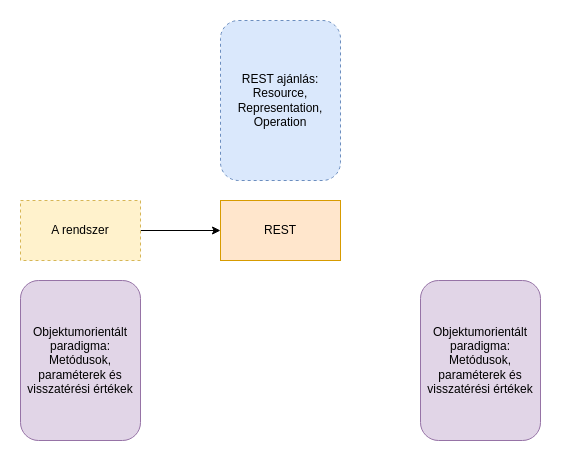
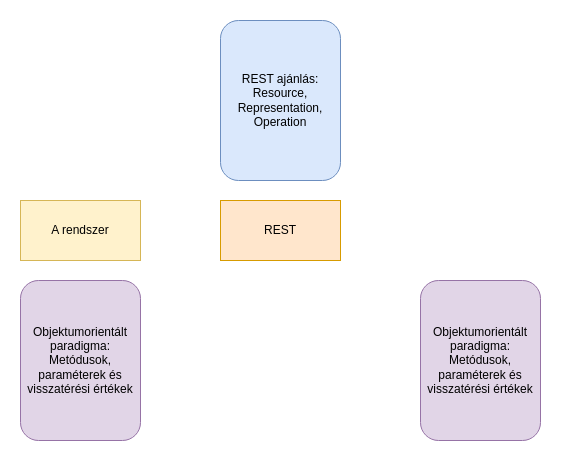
node "REST ajánlás: Resource, Representation, Operation": style dashed -> solid
node "A rendszer": style dashed -> solid
edge "A rendszer" -> "REST": removed
